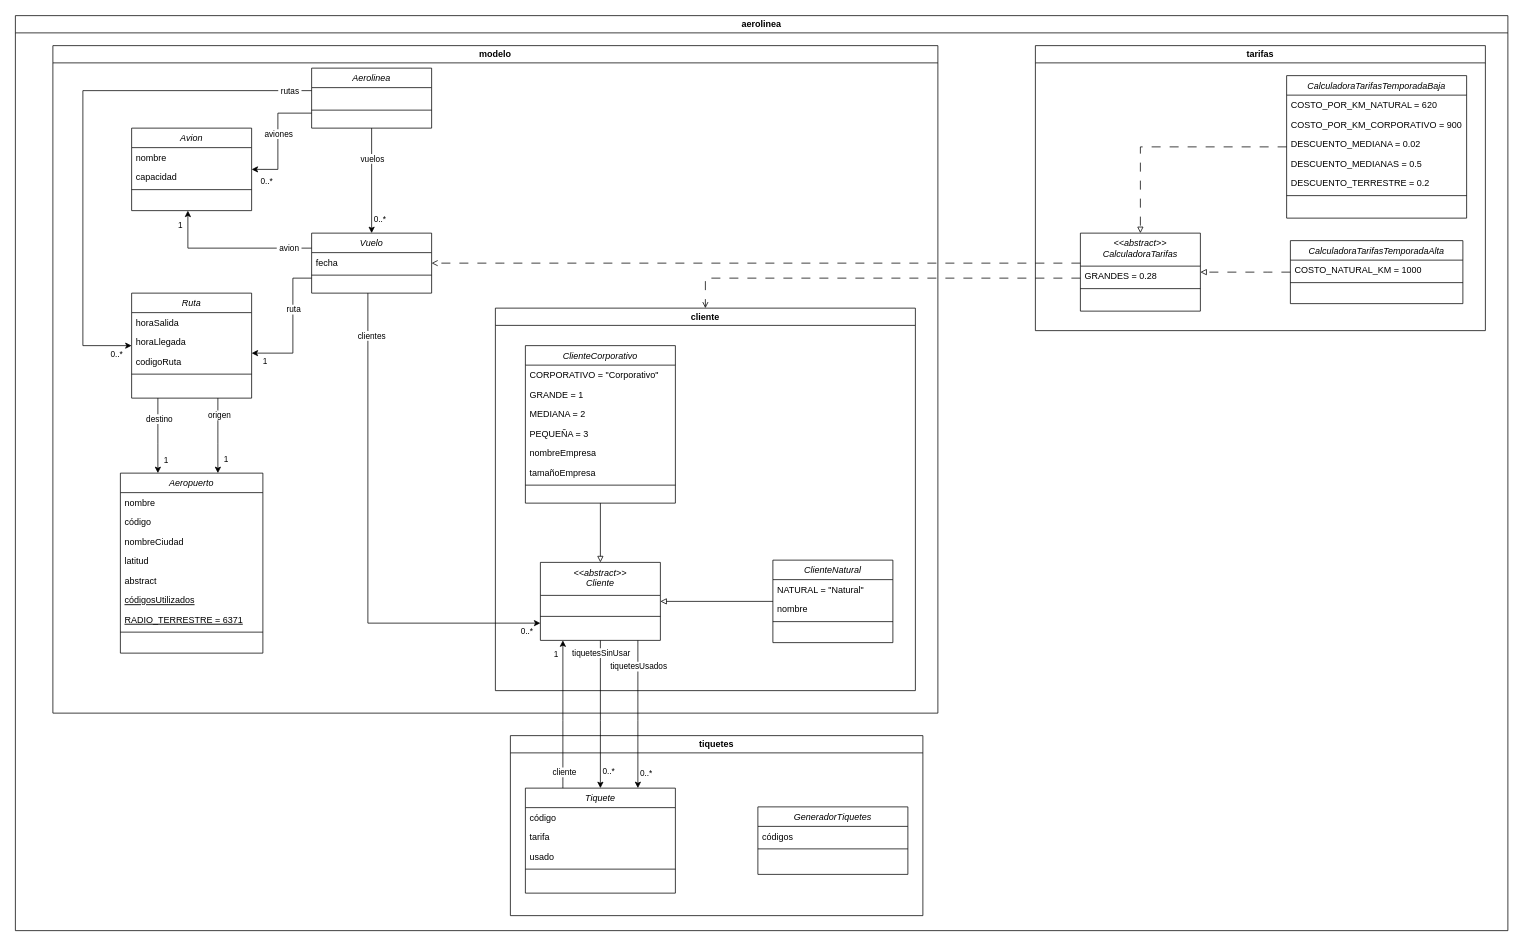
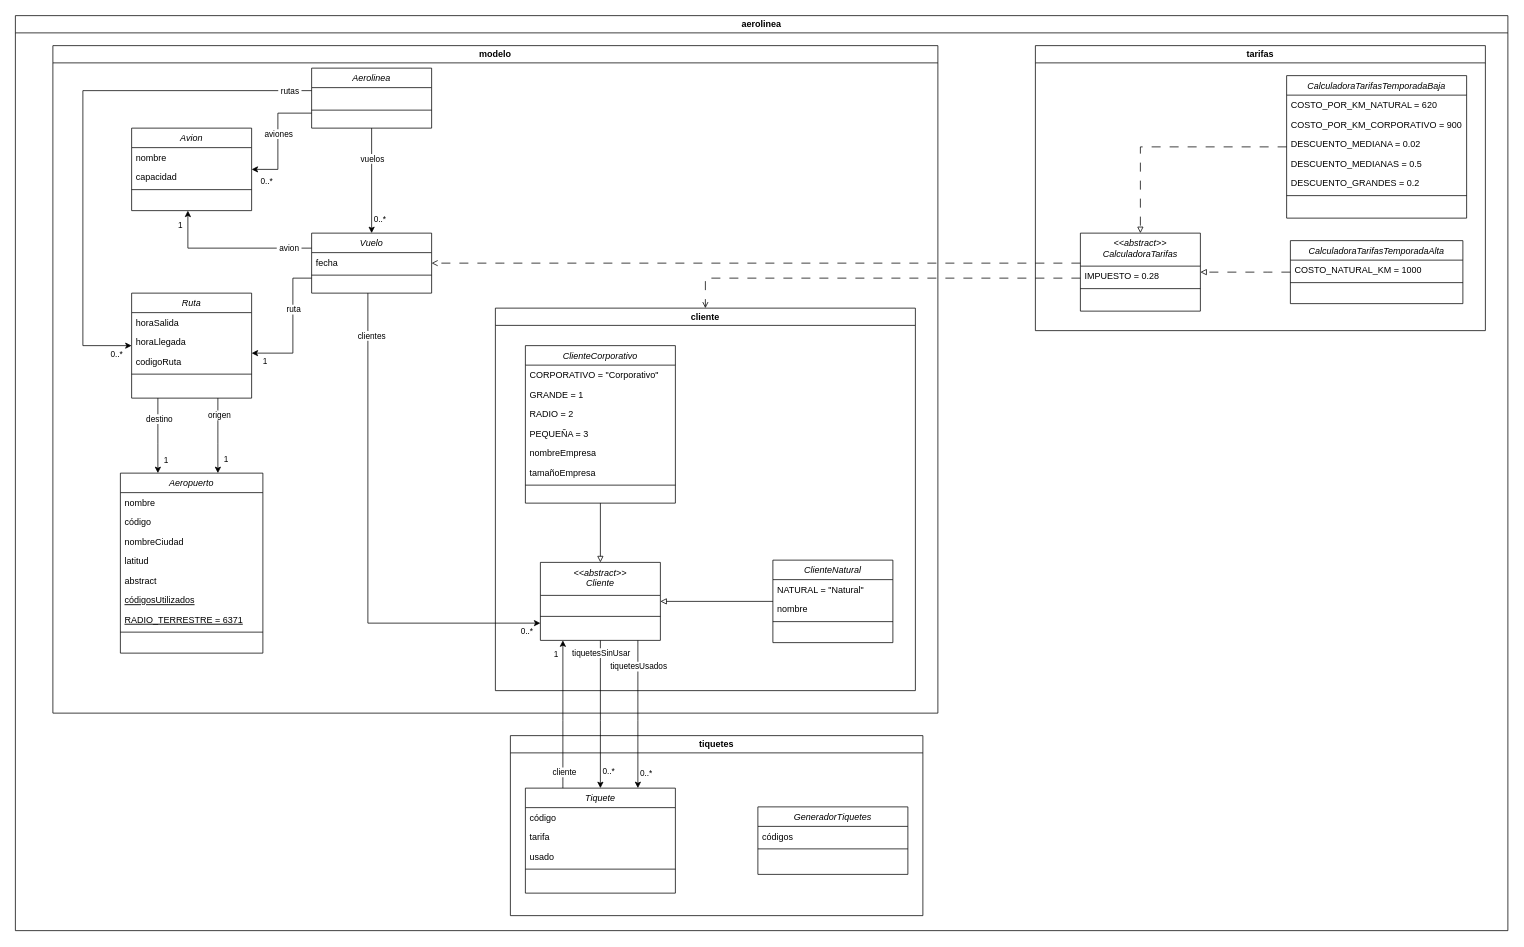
node "DESCUENTO_TERRESTRE = 0.2": label "DESCUENTO_TERRESTRE = 0.2" -> "DESCUENTO_GRANDES = 0.2"
node "GRANDES = 0.28": label "GRANDES = 0.28" -> "IMPUESTO = 0.28"
node "MEDIANA = 2": label "MEDIANA = 2" -> "RADIO = 2"
